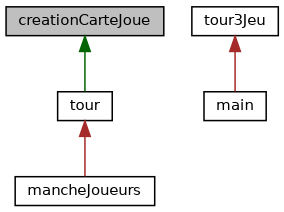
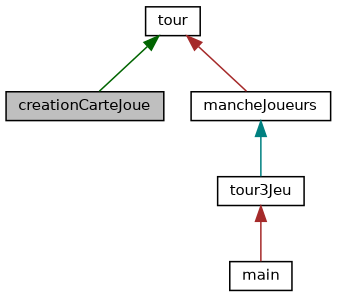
edge "tour" -> "creationCarteJoue": reversed
edge "tour3Jeu" -> "mancheJoueurs": added
